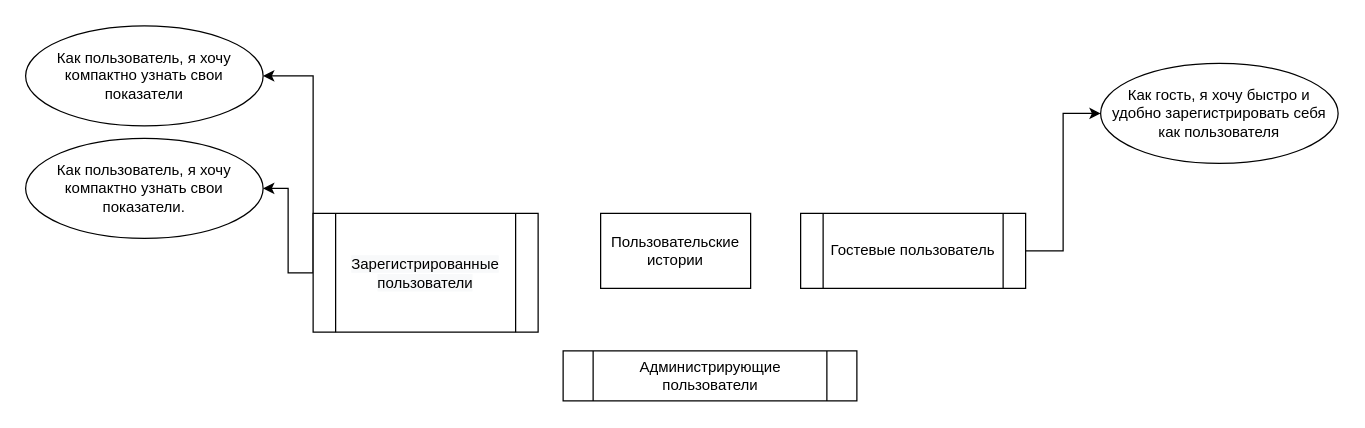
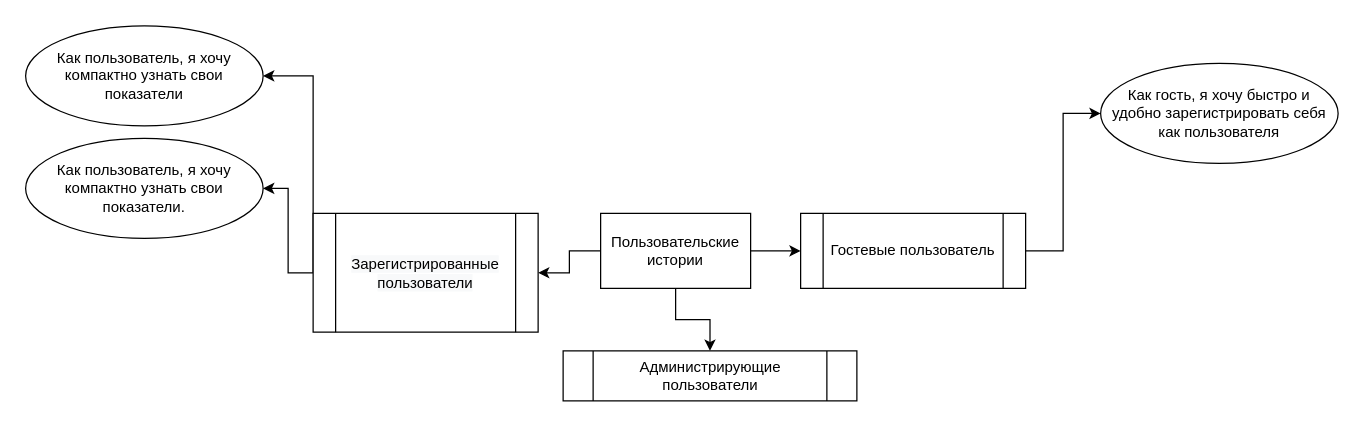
edge "Пользовательские истории" -> "Гостевые пользователь": added
edge "Пользовательские истории" -> "Зарегистрированные пользователи": added
edge "Пользовательские истории" -> "Администрирующие пользователи": added
